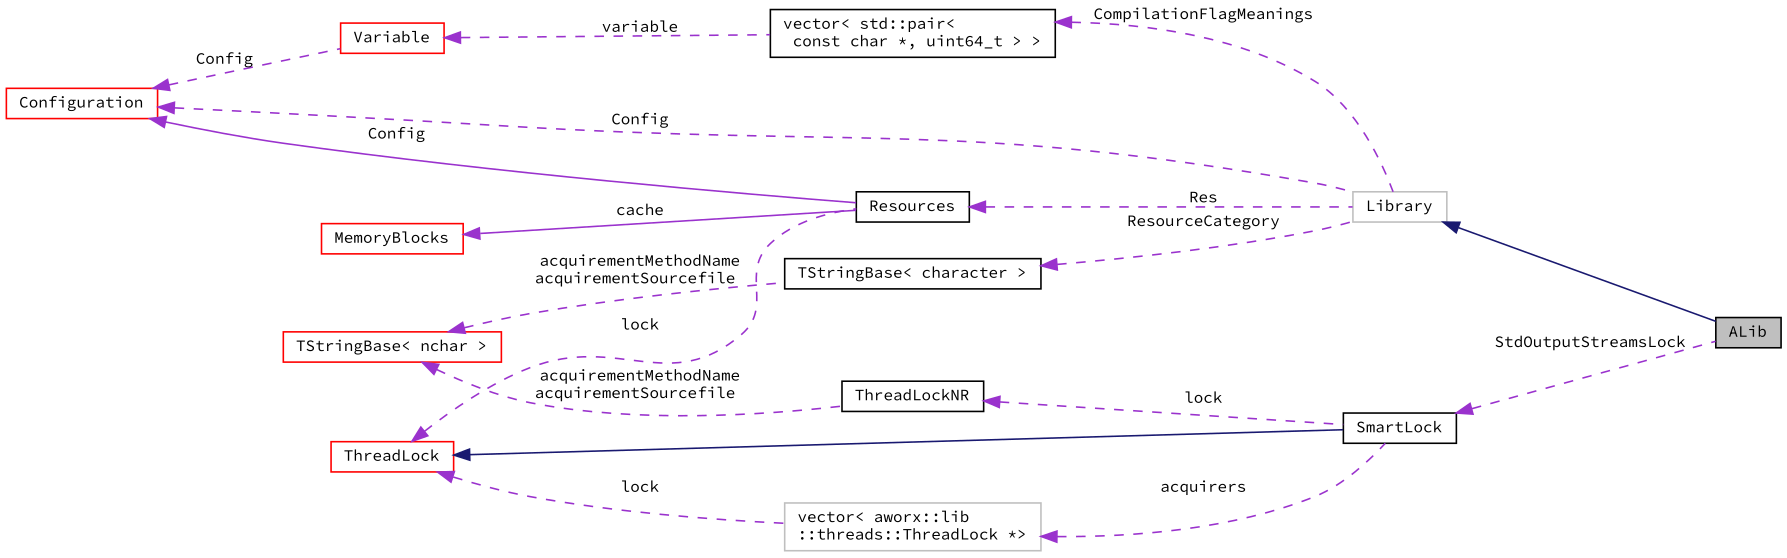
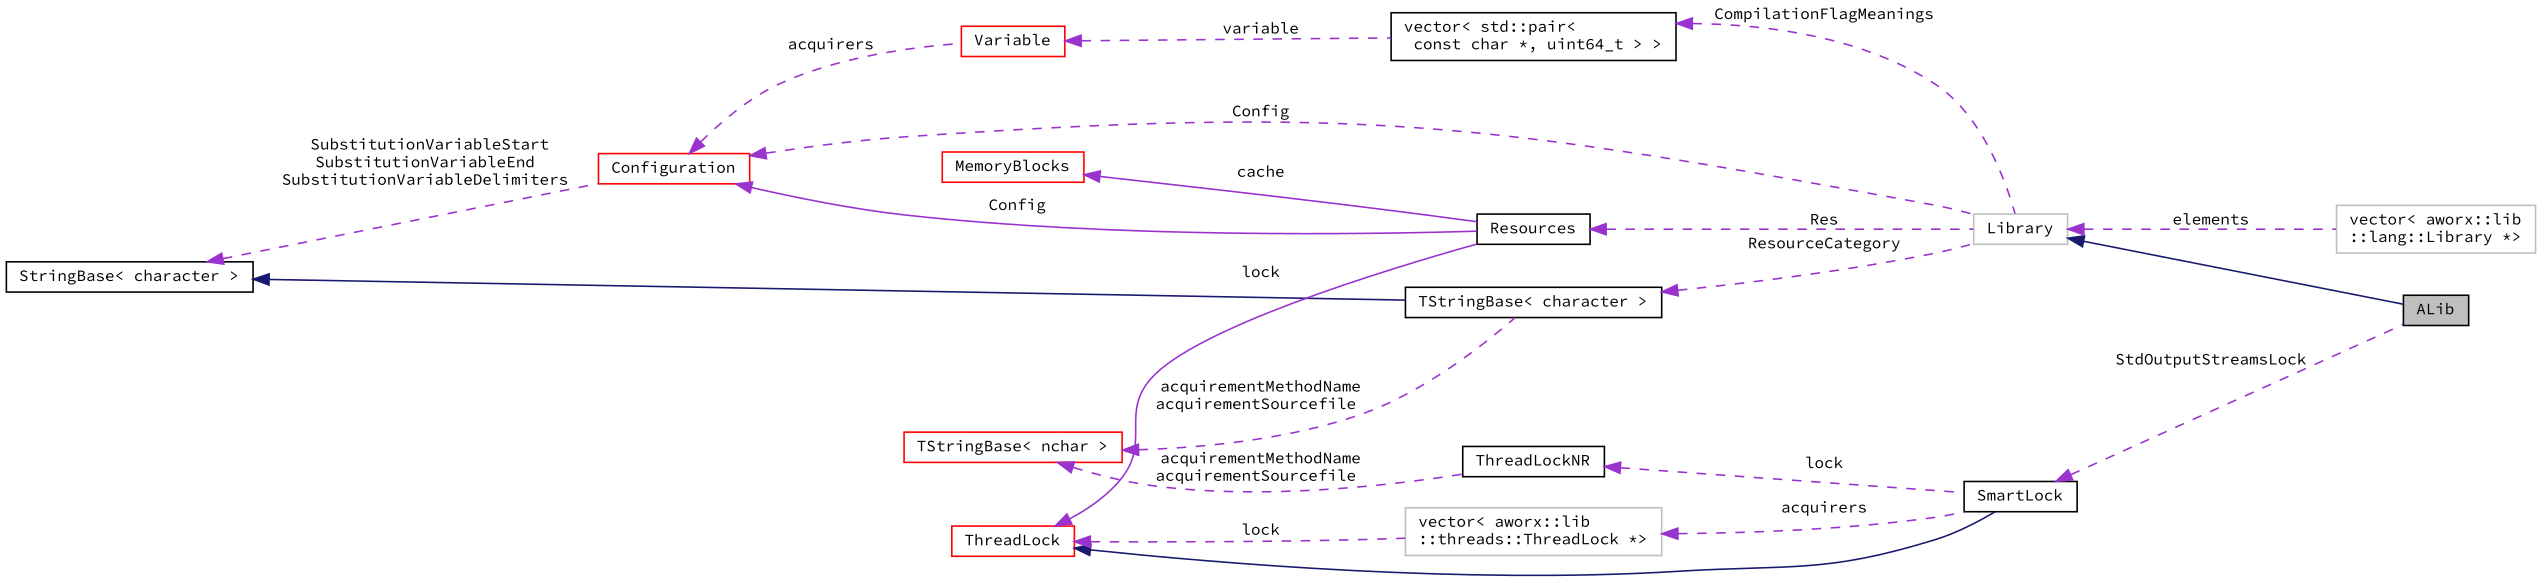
edge "Variable" -> "Configuration": label " Config" -> " acquirers"
node "vector< aworx::lib ::lang::Library *>": added
node "StringBase< character >": added
edge "Resources" -> "ThreadLock": style dashed -> solid
